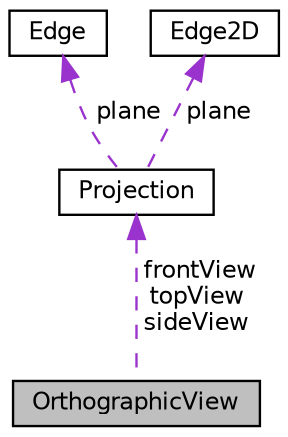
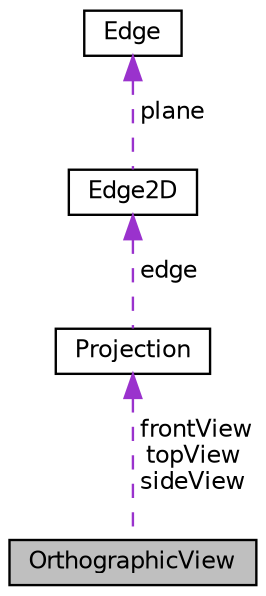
edge "Projection" -> "Edge2D": label " plane" -> " edge"
edge "Projection" -> "Edge": now "Edge2D" -> "Edge"
